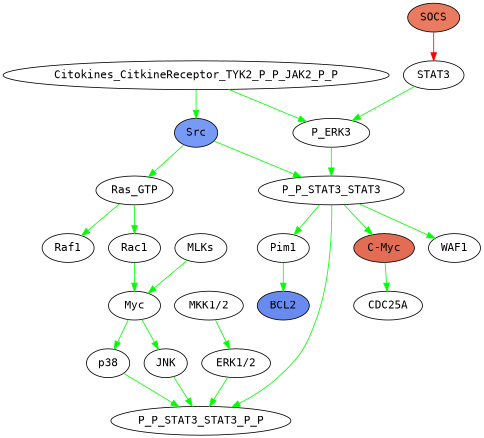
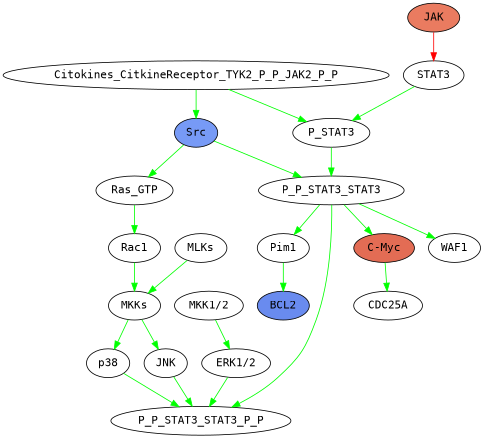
node "SOCS": label "SOCS" -> "JAK"
node "P_ERK3": label "P_ERK3" -> "P_STAT3"
node "Raf1": removed
node "Myc": label "Myc" -> "MKKs"
